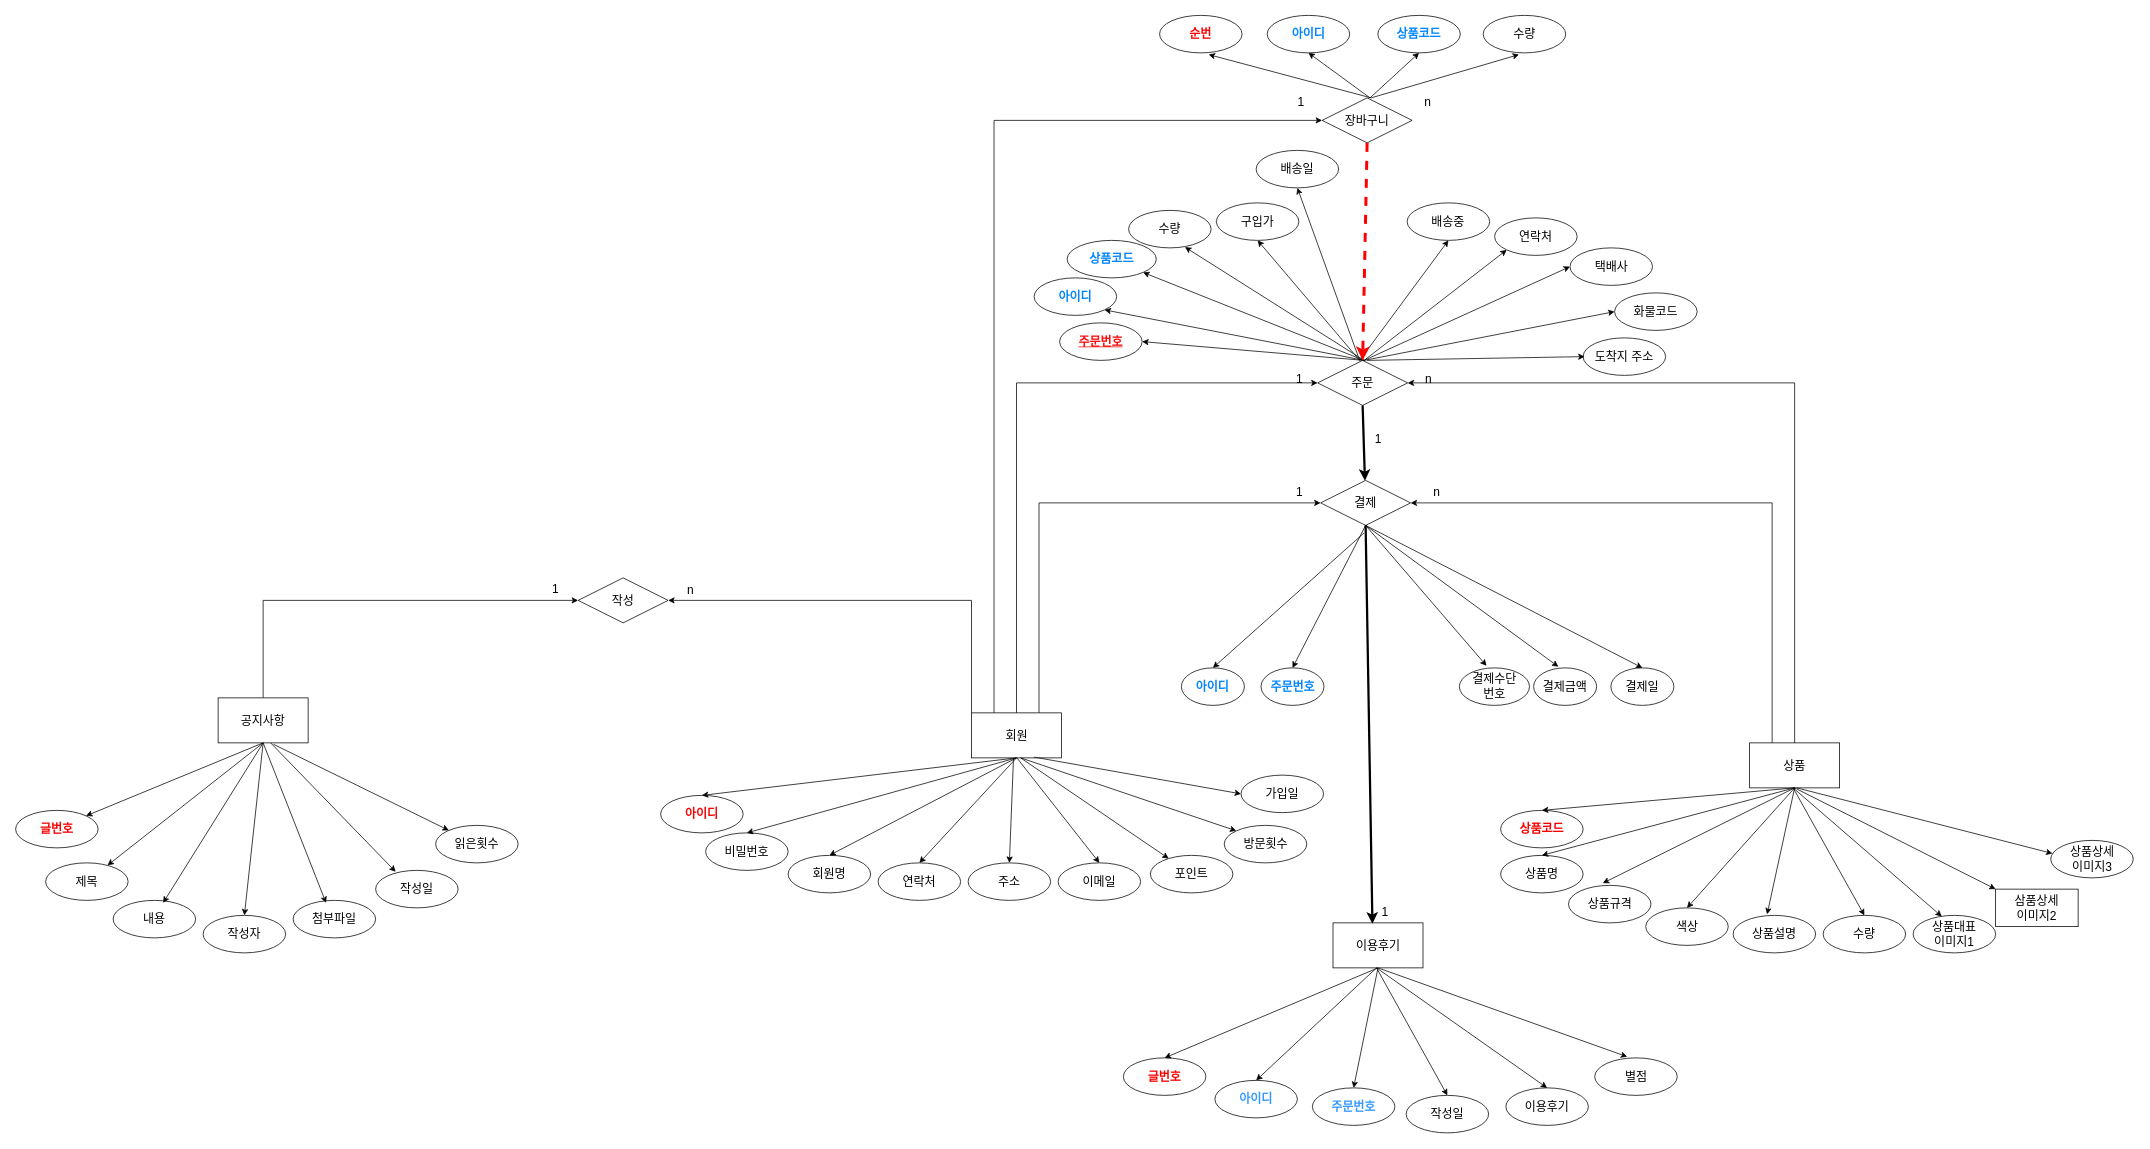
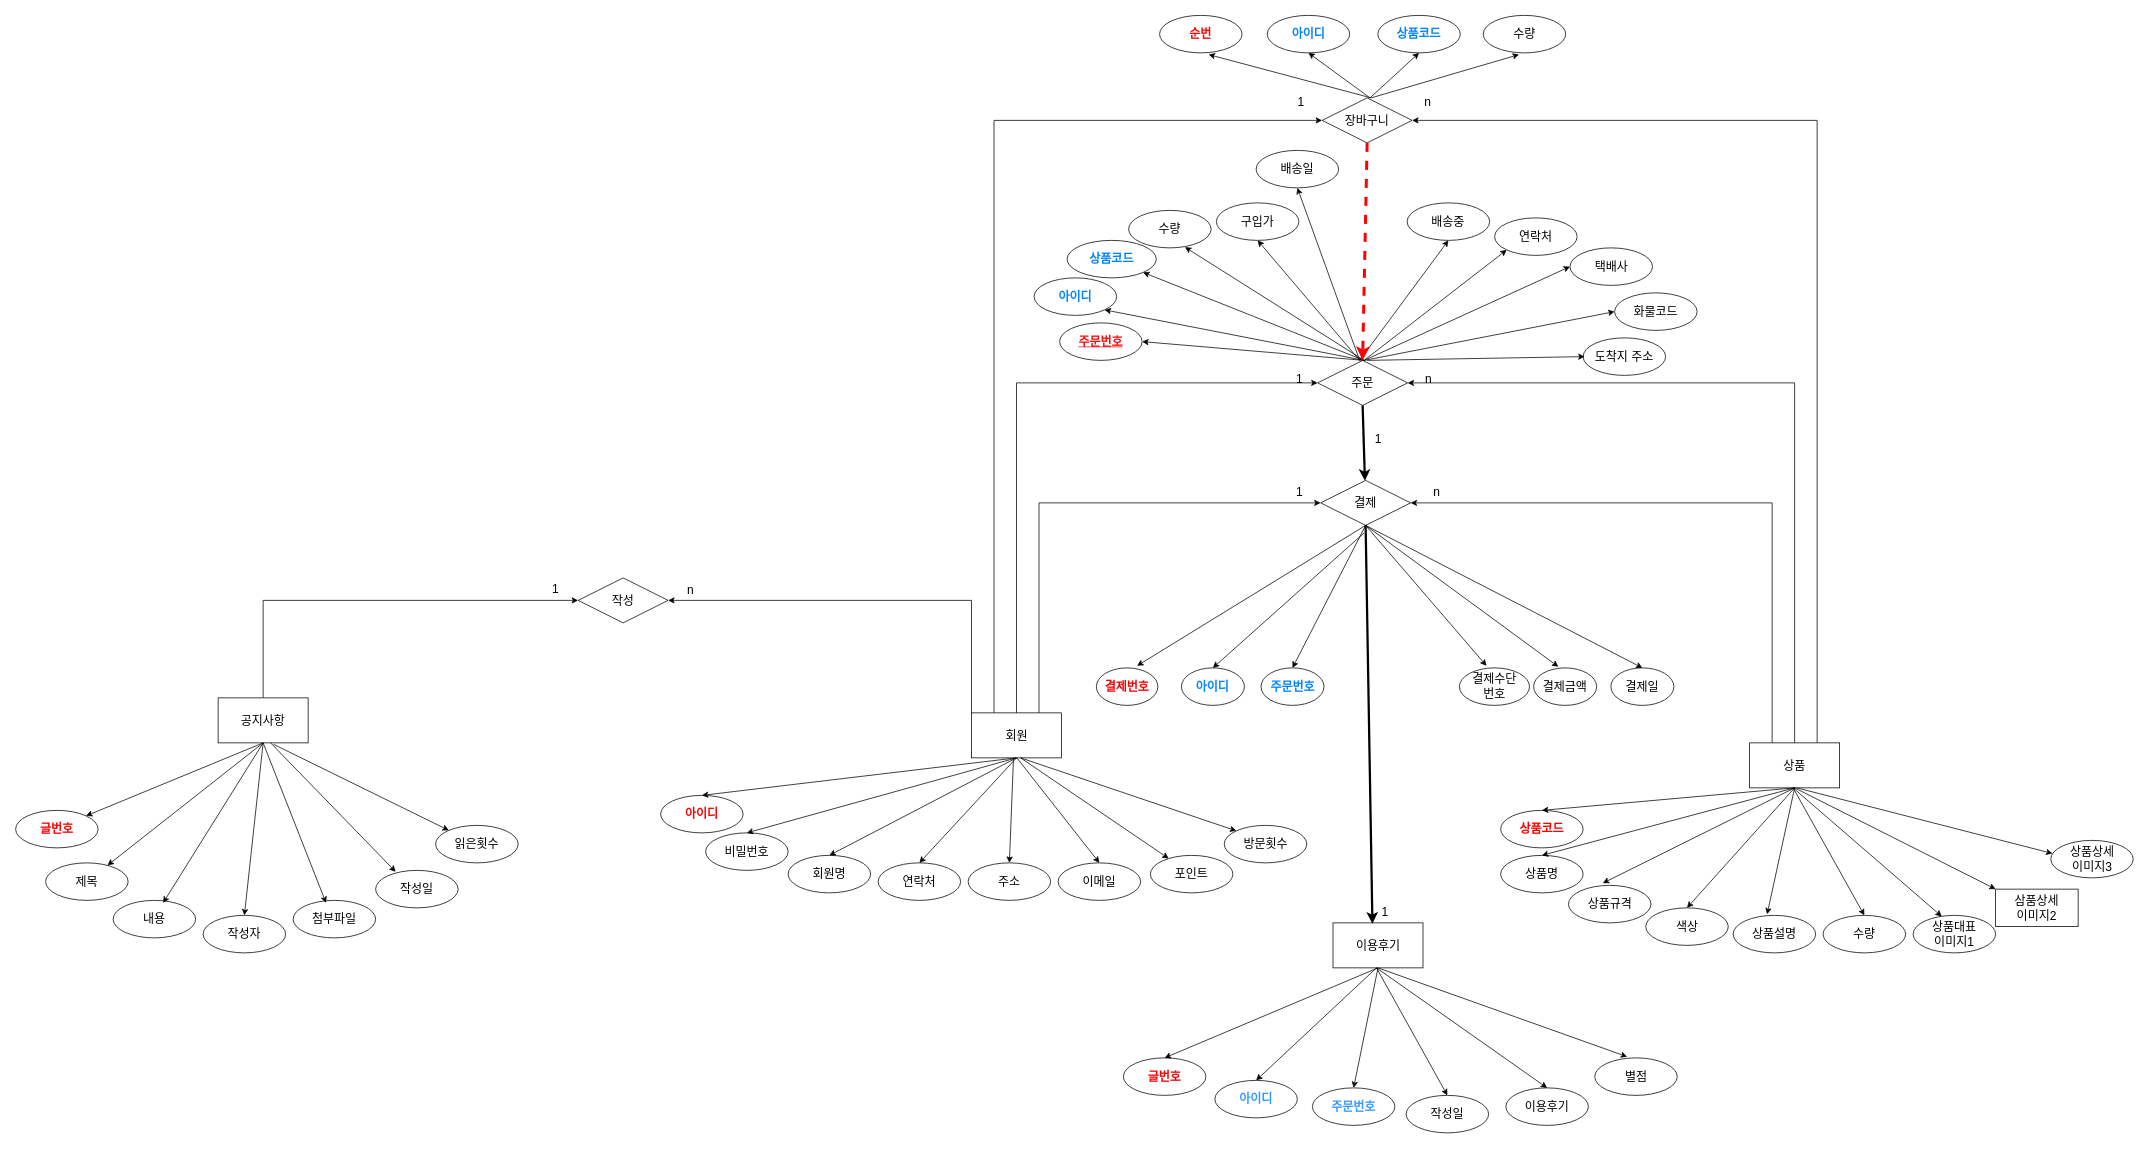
edge "상품" -> "장바구니": added
edge "결제" -> "결제번호": added
node "결제번호": added
edge "회원" -> "가입일": removed
node "가입일": removed
